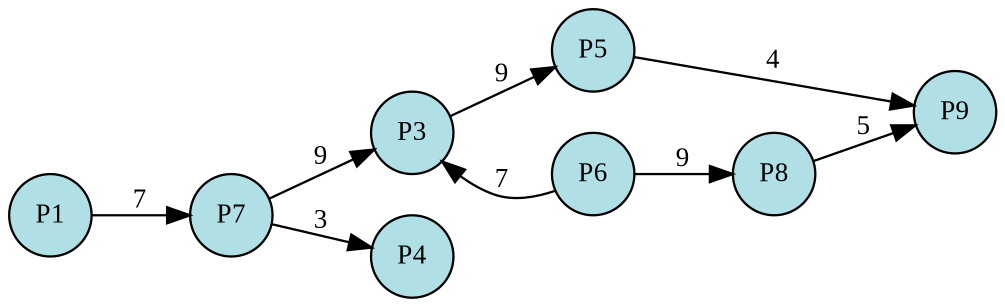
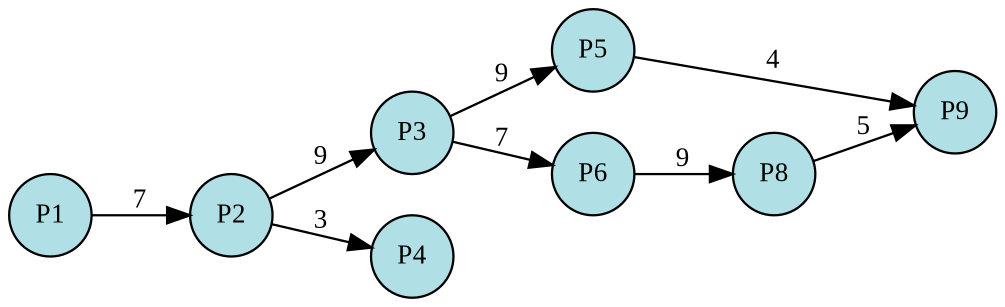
edge "P6" -> "P3": reversed
node "P7": label "P7" -> "P2"
